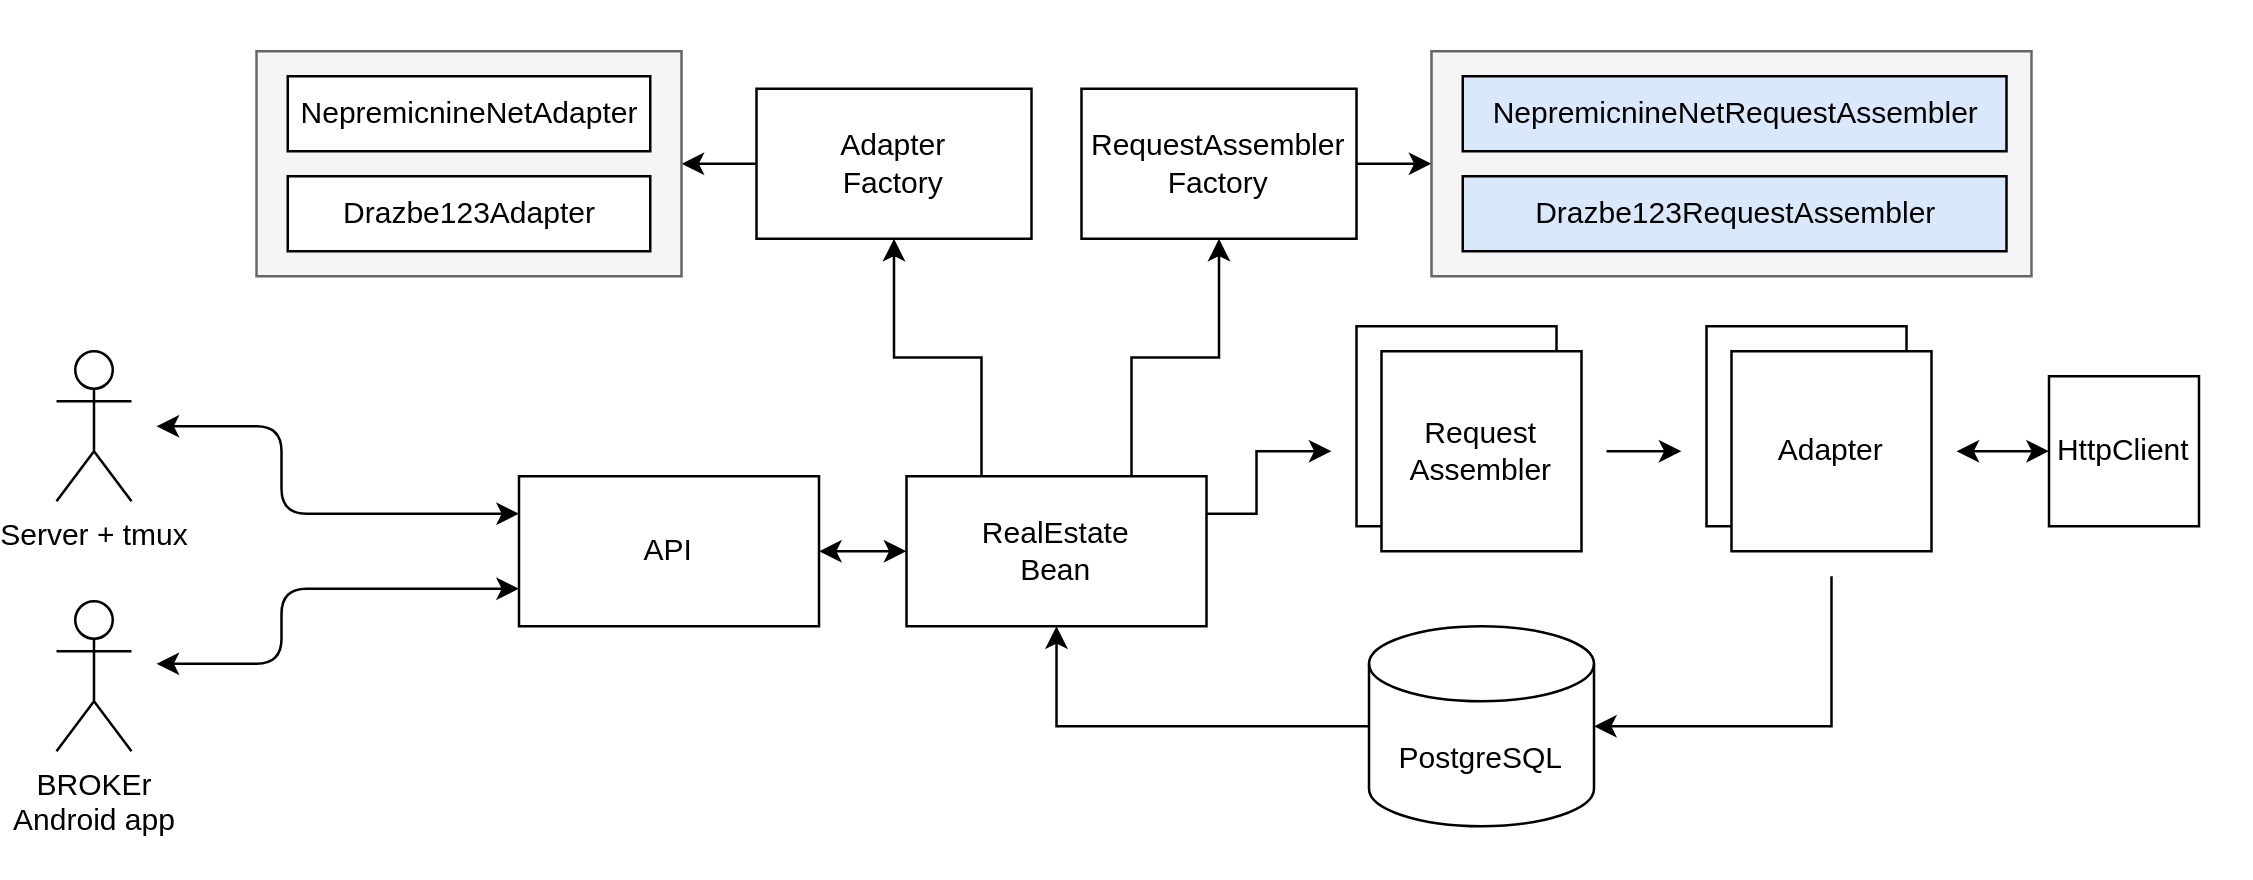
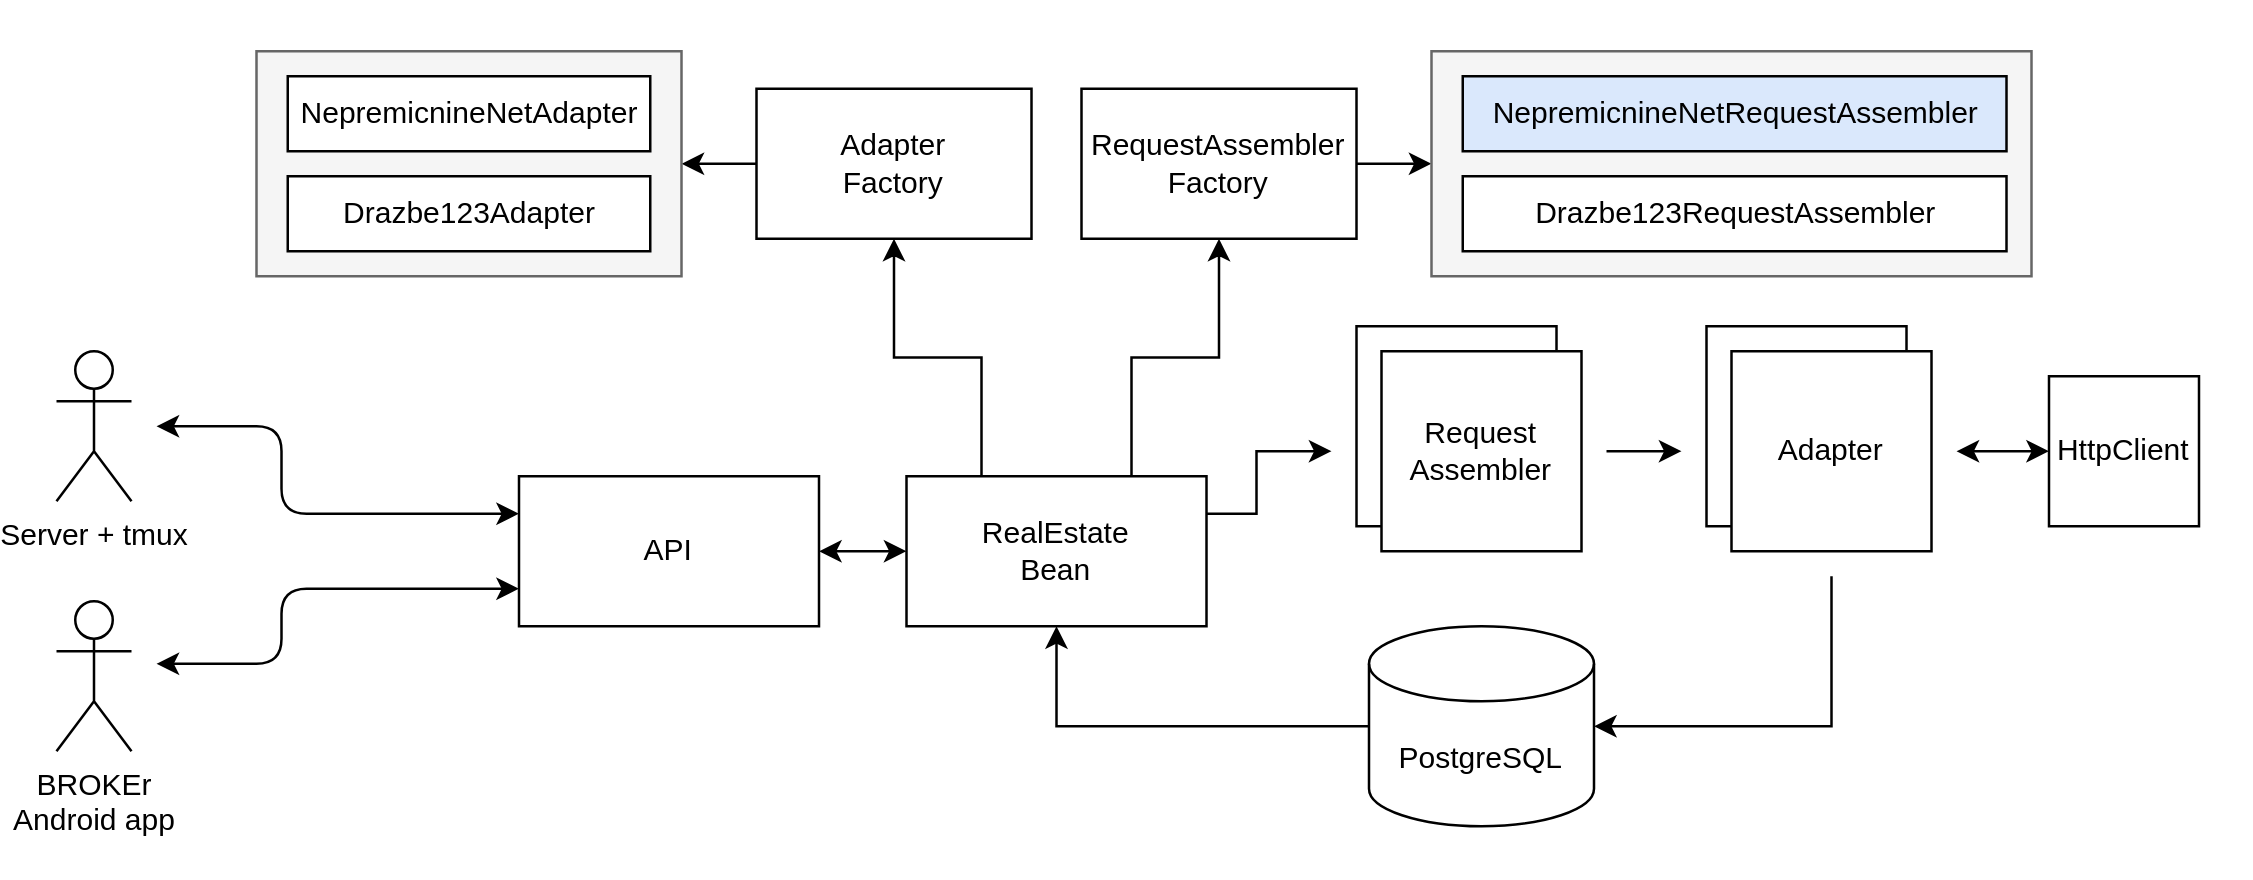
node "Drazbe123RequestAssembler": fillcolor #dae8fc -> #ffffff
